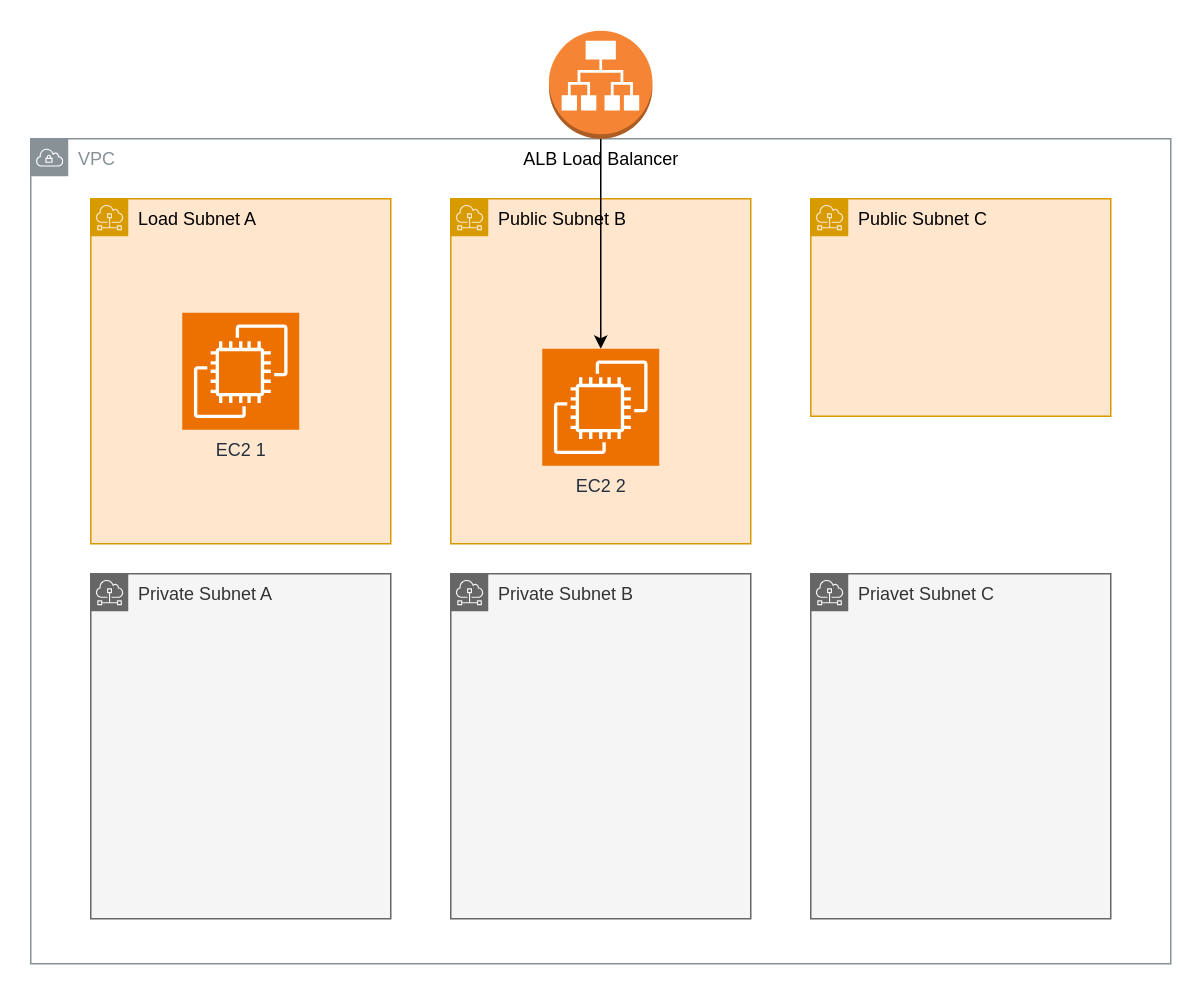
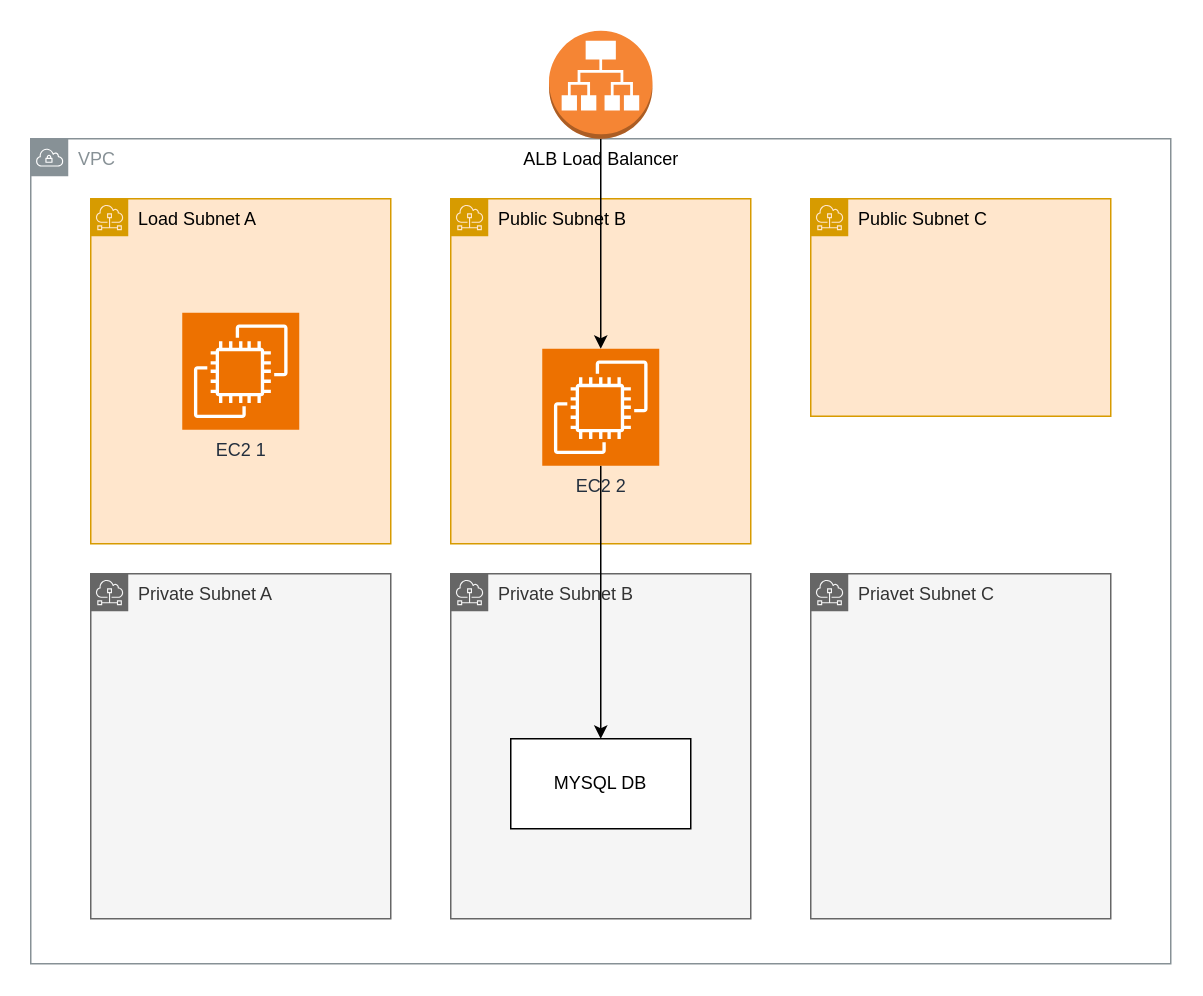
edge "EC2 2" -> "MYSQL DB": added
node "MYSQL DB": added
